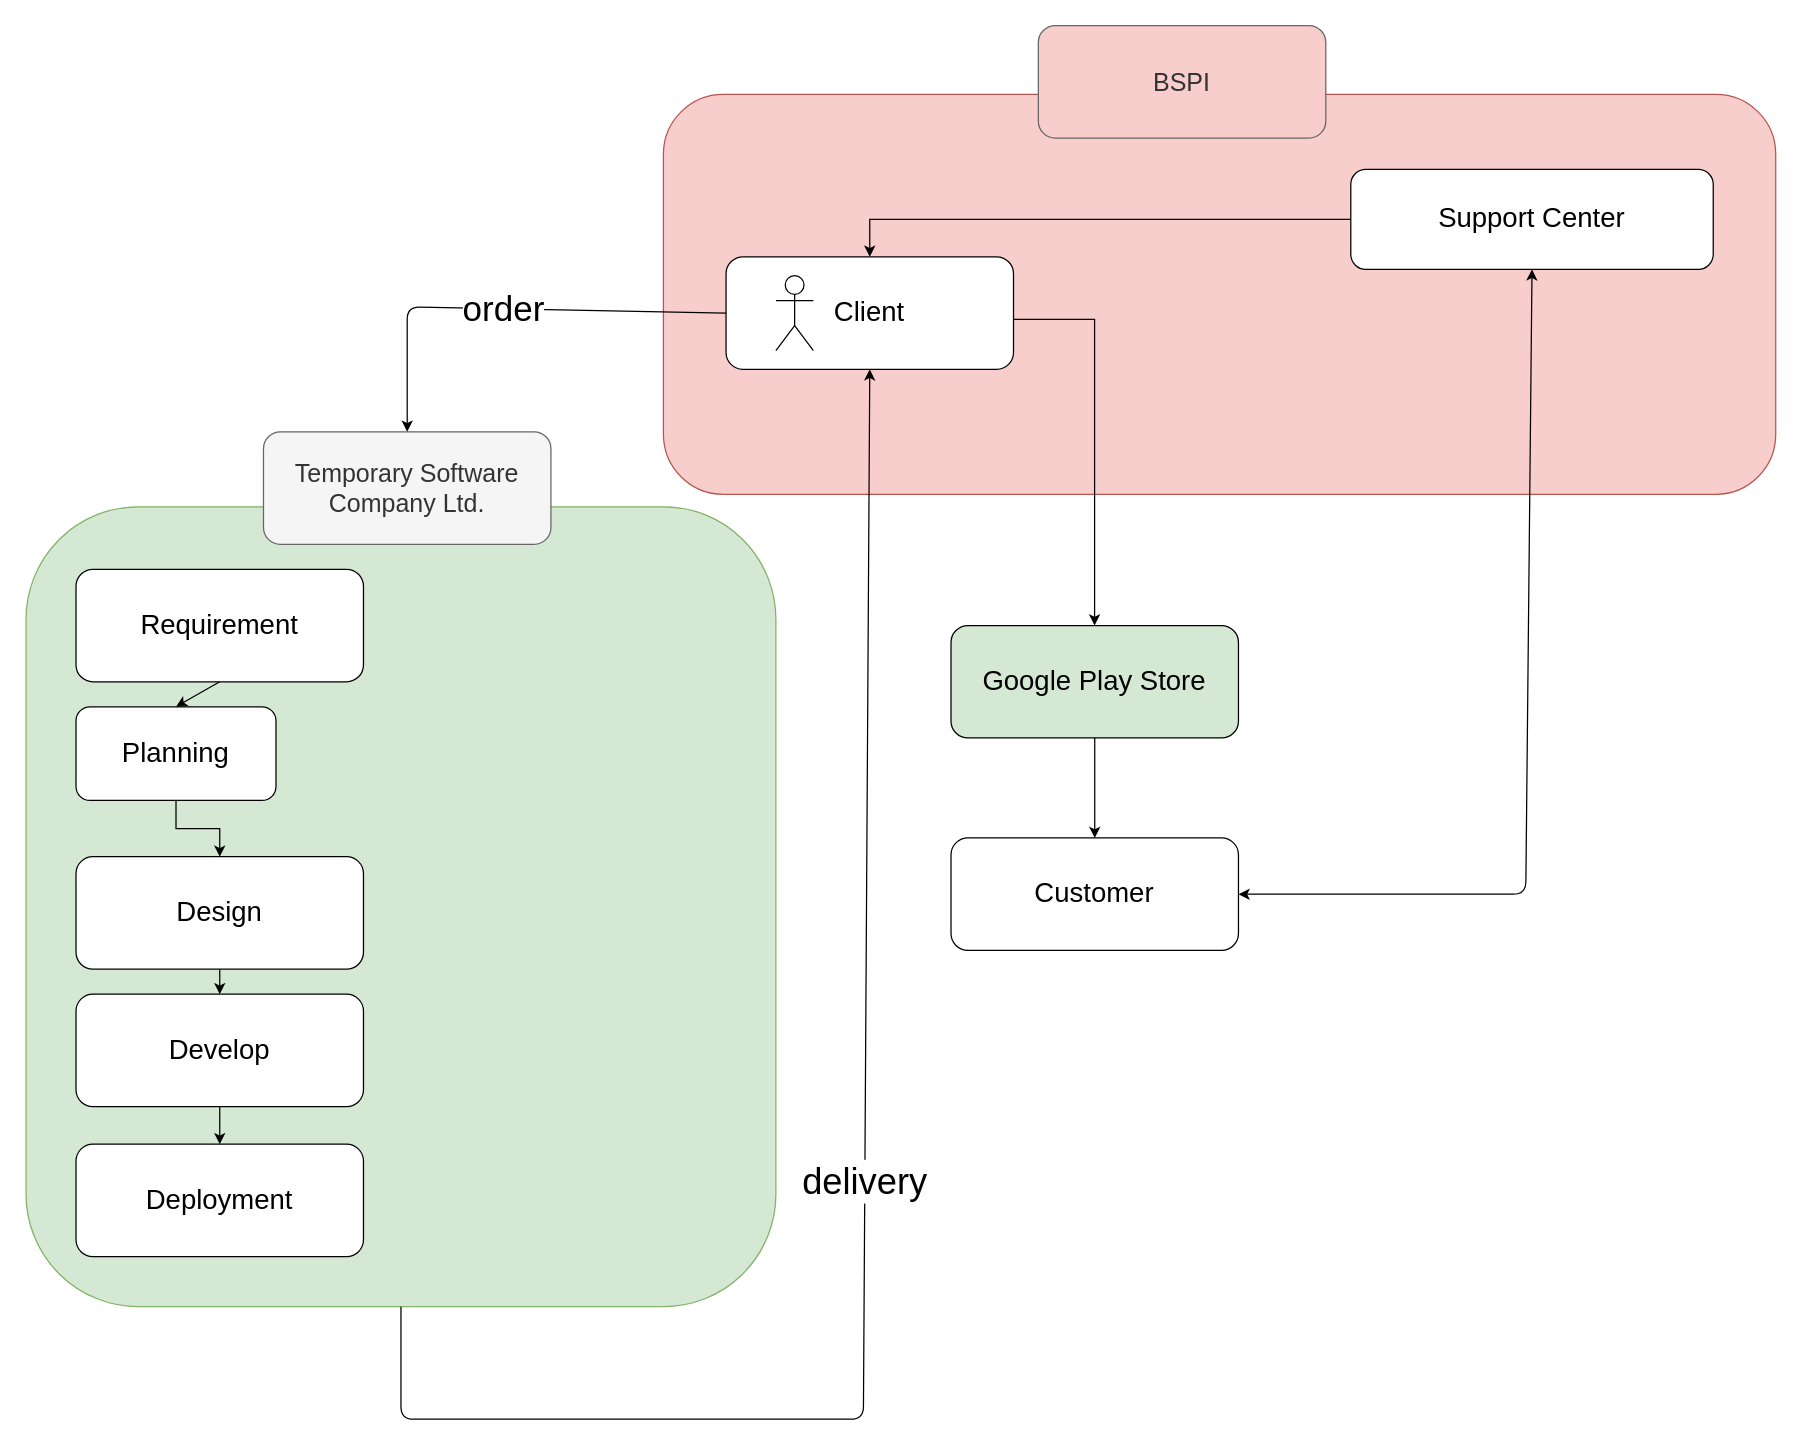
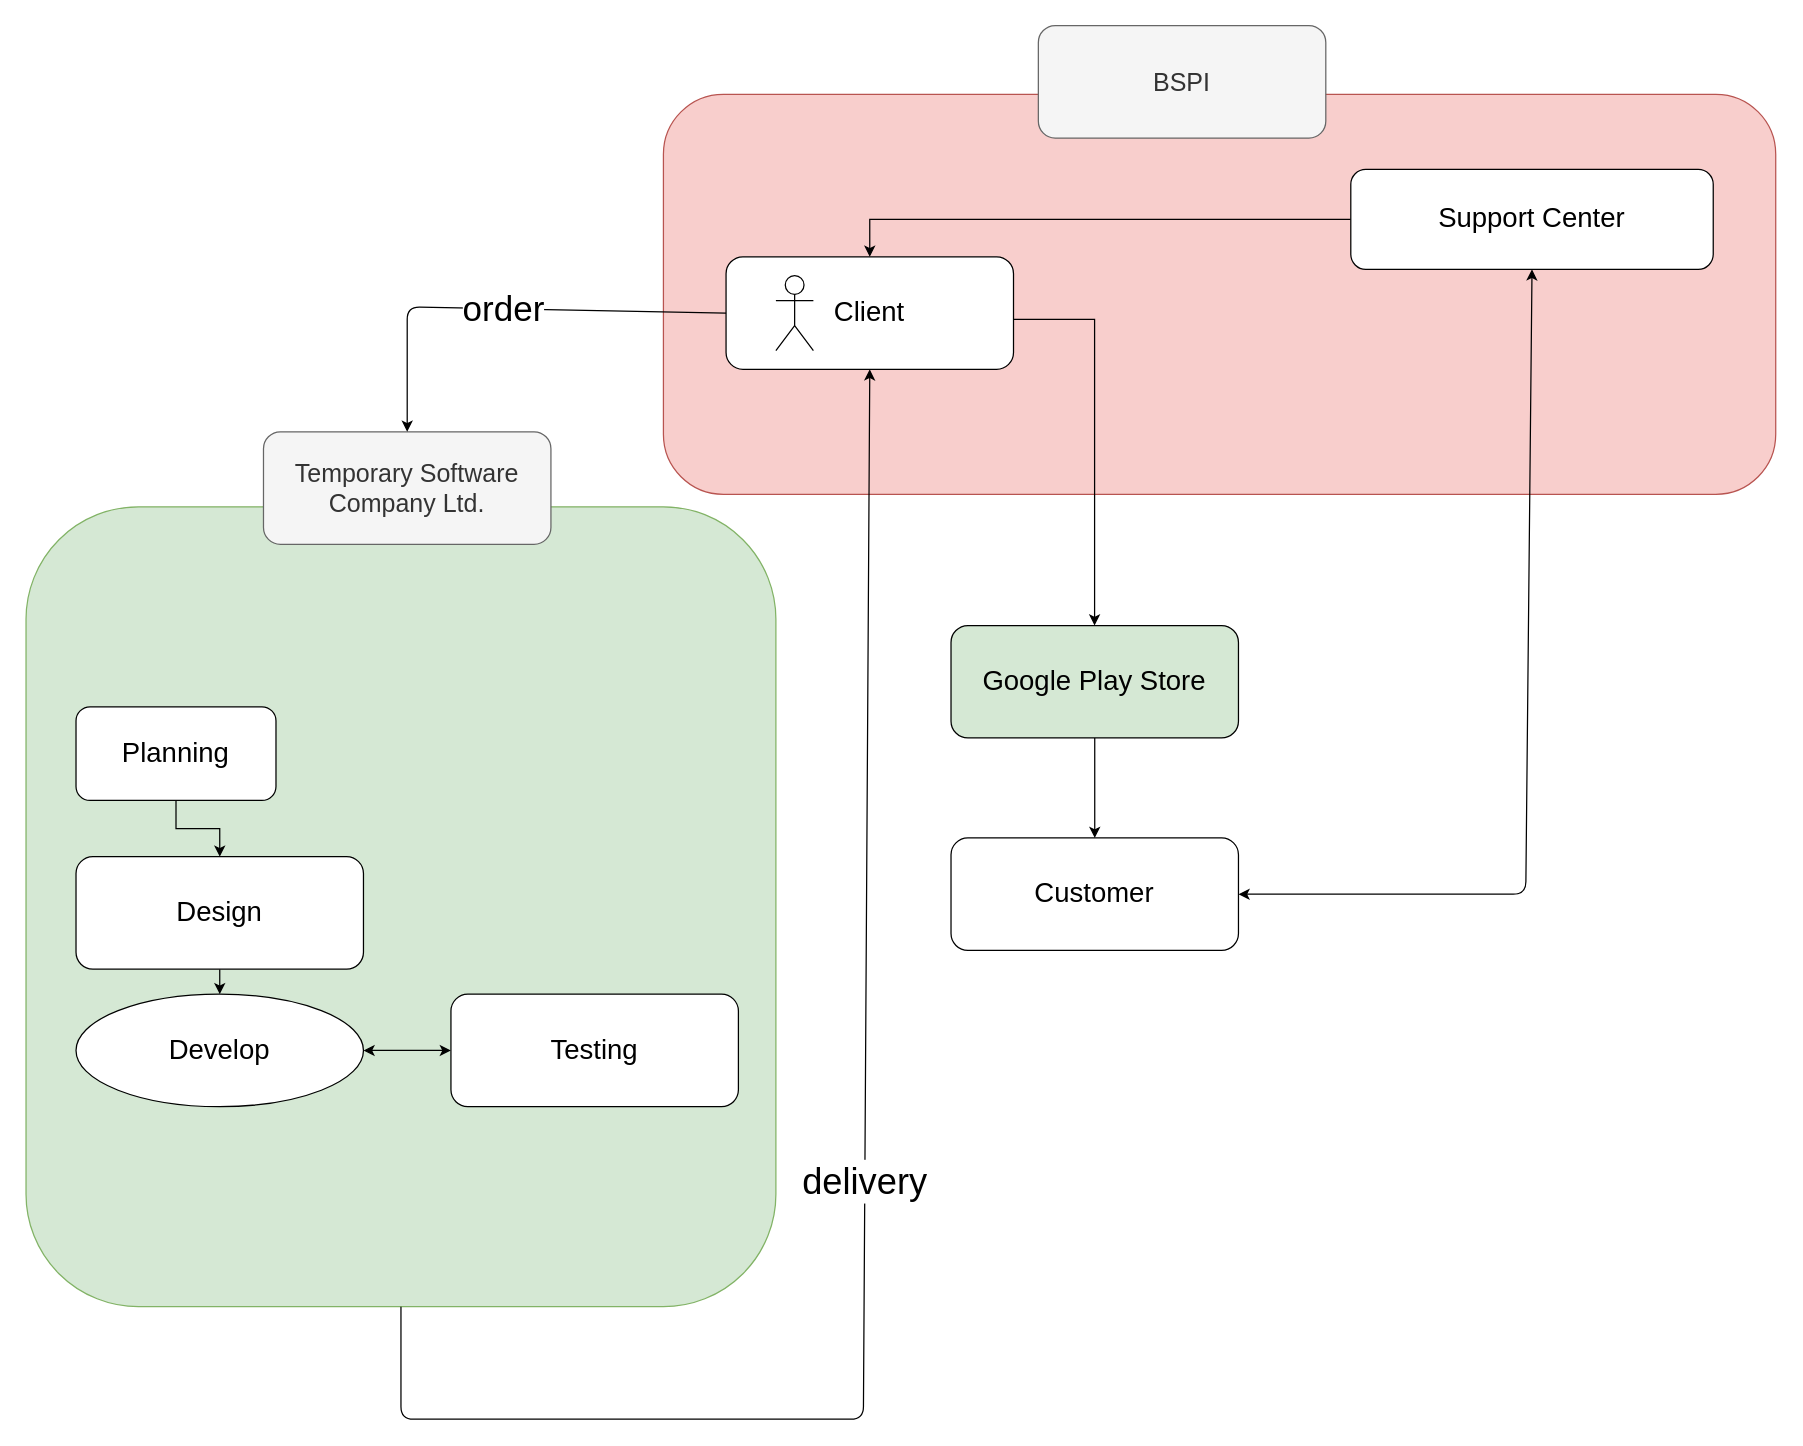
node "BSPI": fillcolor #f8cecc -> #f5f5f5
node "Requirement": removed
edge "Requirement" -> "Planning": removed
node "Develop": shape rounded rectangle -> ellipse
edge "Develop" -- "Testing": added
node "Testing": added
edge "Develop" -> "Deployment": removed
node "Deployment": removed
